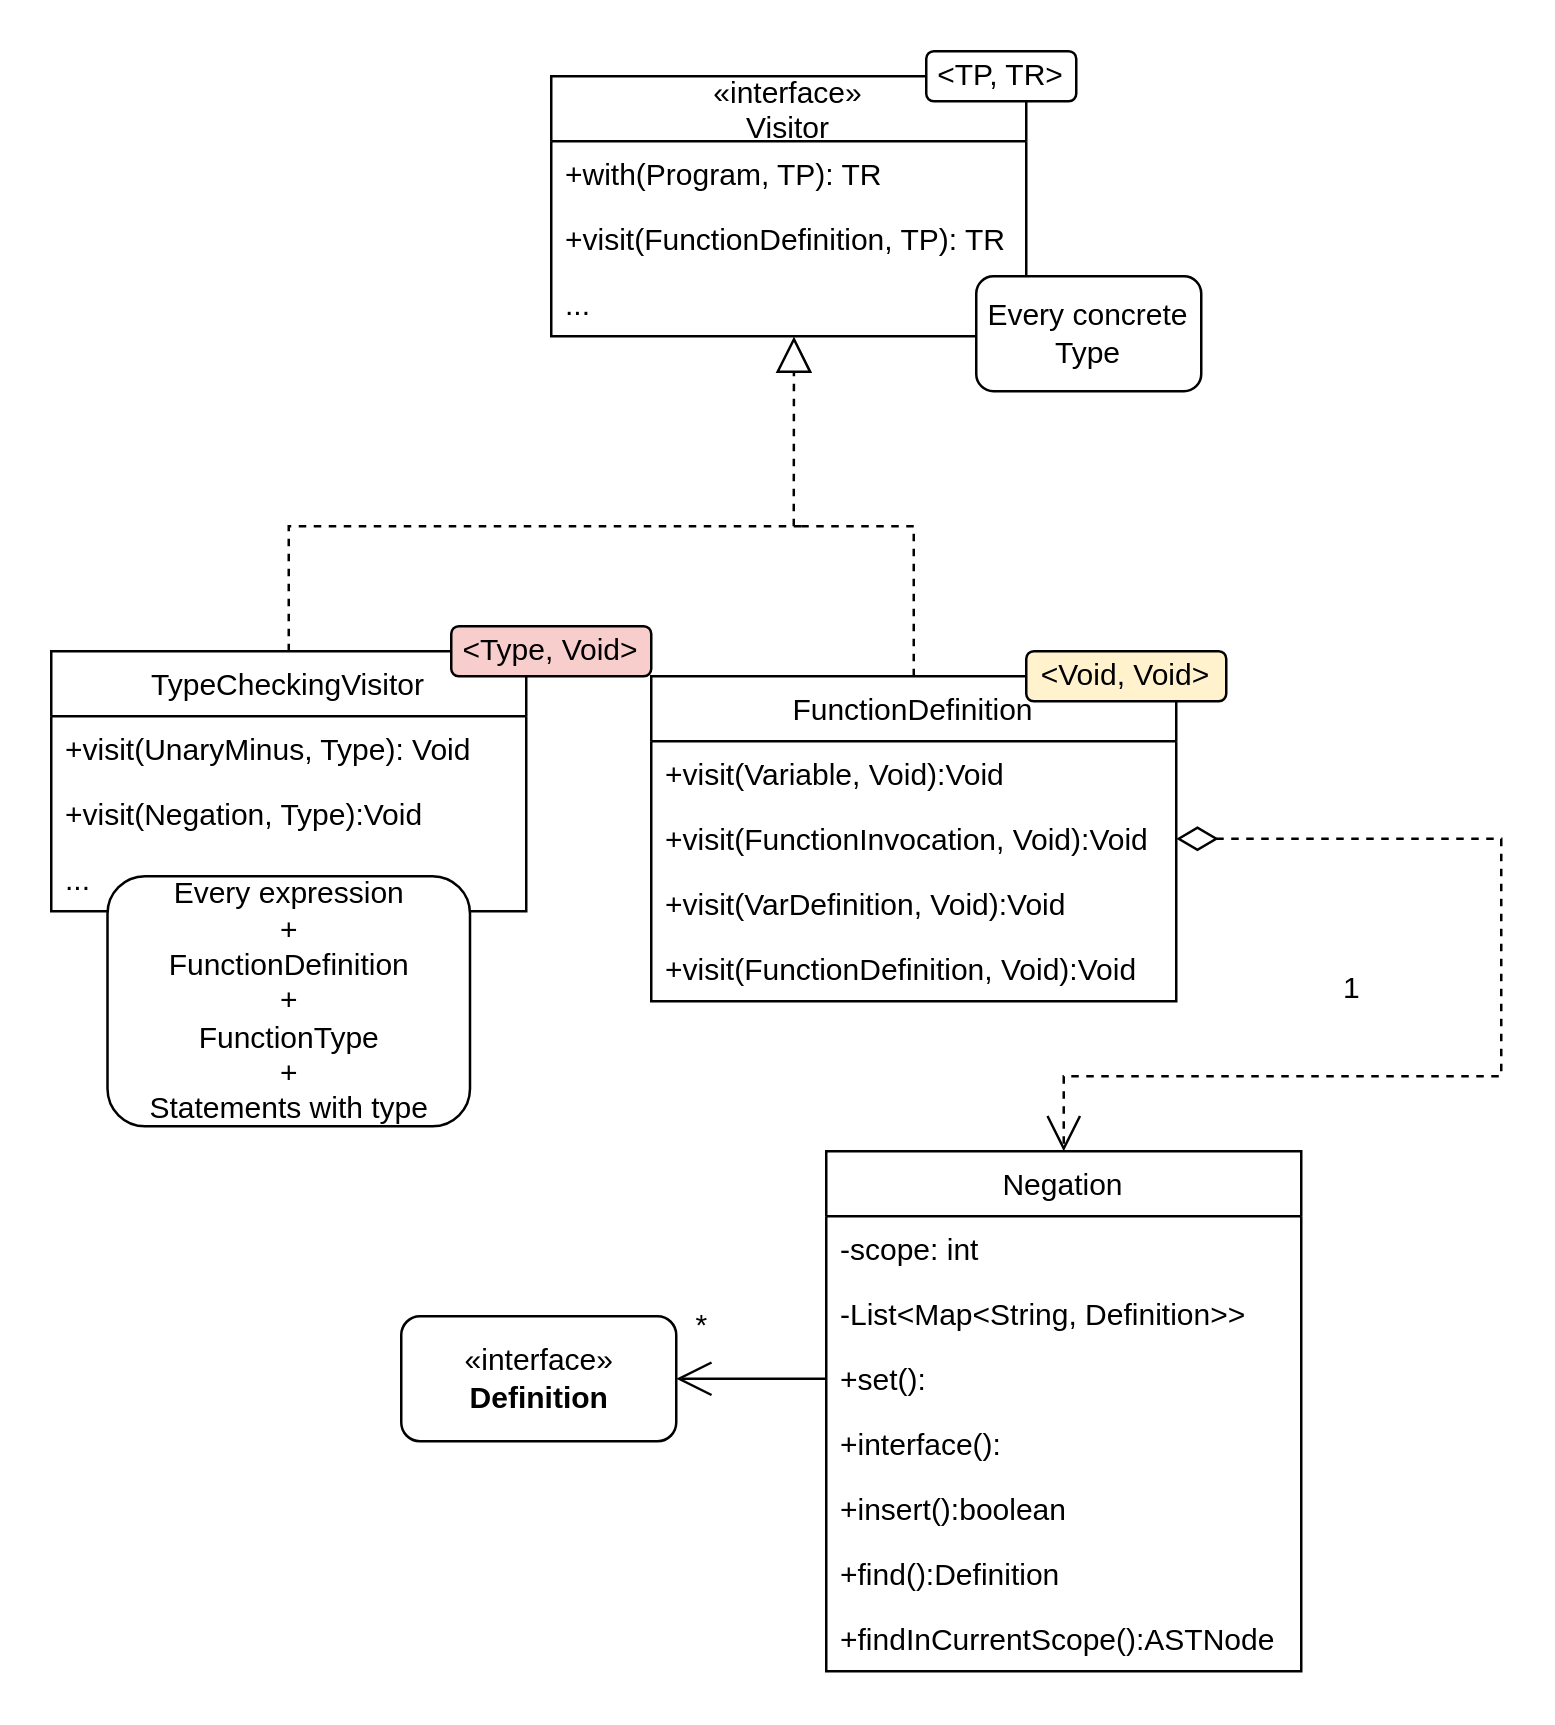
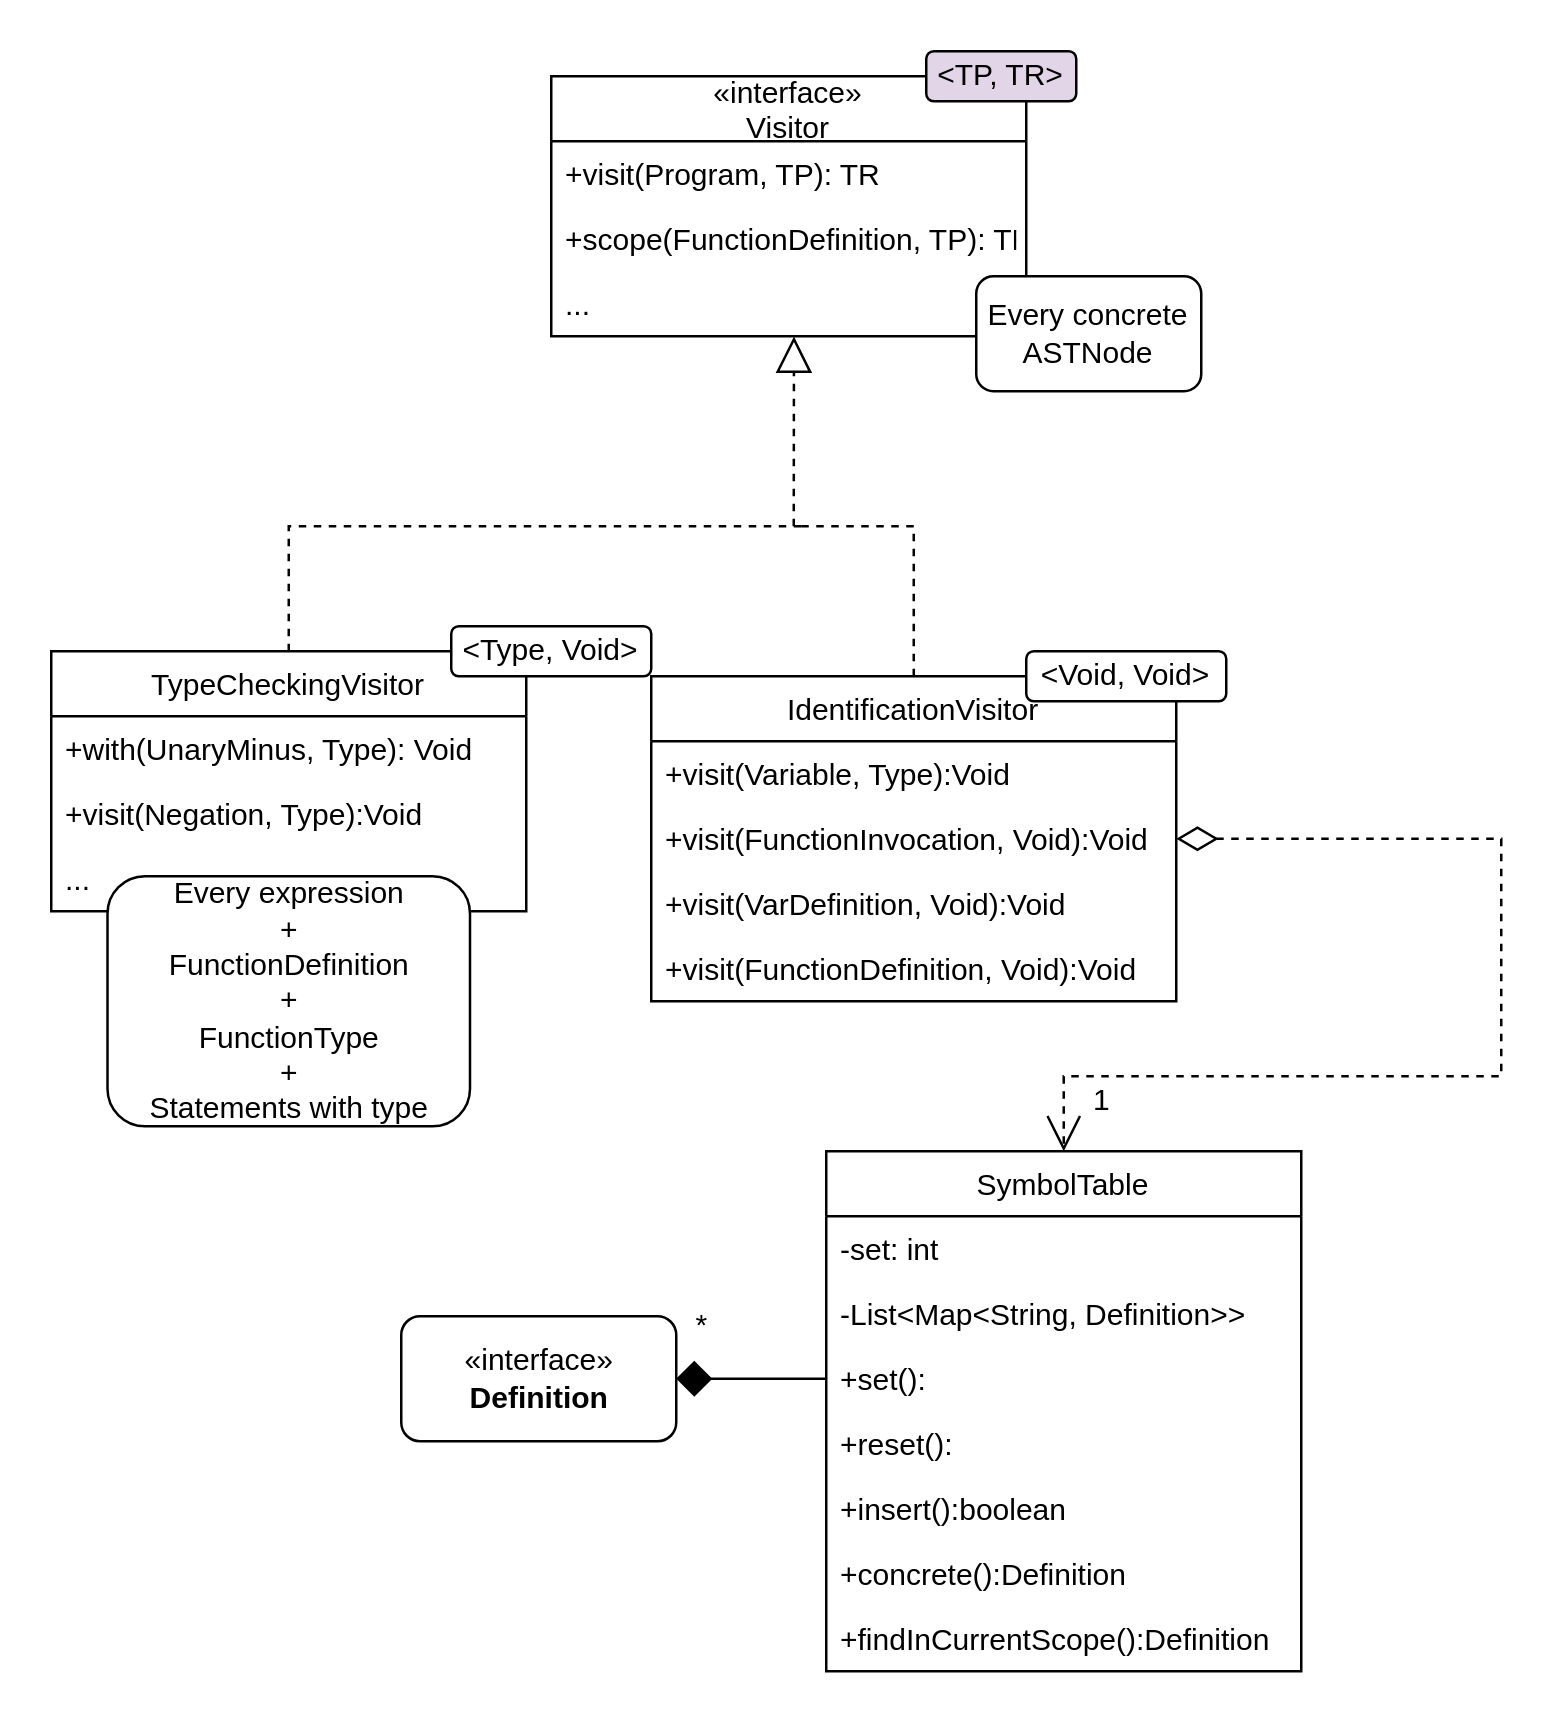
node "<TP, TR>": fillcolor #ffffff -> #e1d5e7
node "+with(Program, TP): TR": label "+with(Program, TP): TR" -> "+visit(Program, TP): TR"
node "+visit(FunctionDefinition, TP): TR": label "+visit(FunctionDefinition, TP): TR" -> "+scope(FunctionDefinition, TP): TR"
node "Every concrete Type": label "Every concrete Type" -> "Every concrete ASTNode"
node "<Type, Void>": fillcolor #f8cecc -> #ffffff
node "<Void, Void>": fillcolor #fff2cc -> #ffffff
node "FunctionDefinition": label "FunctionDefinition" -> "IdentificationVisitor"
node "+visit(UnaryMinus, Type): Void": label "+visit(UnaryMinus, Type): Void" -> "+with(UnaryMinus, Type): Void"
node "+visit(Variable, Void):Void": label "+visit(Variable, Void):Void" -> "+visit(Variable, Type):Void"
node "1": moved (1351, 989) -> (1101, 1101)
node "Negation": label "Negation" -> "SymbolTable"
node "-scope: int": label "-scope: int" -> "-set: int"
edge "+set():" -> "«interface» Definition": arrowhead open -> diamond
node "+interface():": label "+interface():" -> "+reset():"
node "+find():Definition": label "+find():Definition" -> "+concrete():Definition"
node "+findInCurrentScope():ASTNode": label "+findInCurrentScope():ASTNode" -> "+findInCurrentScope():Definition"
